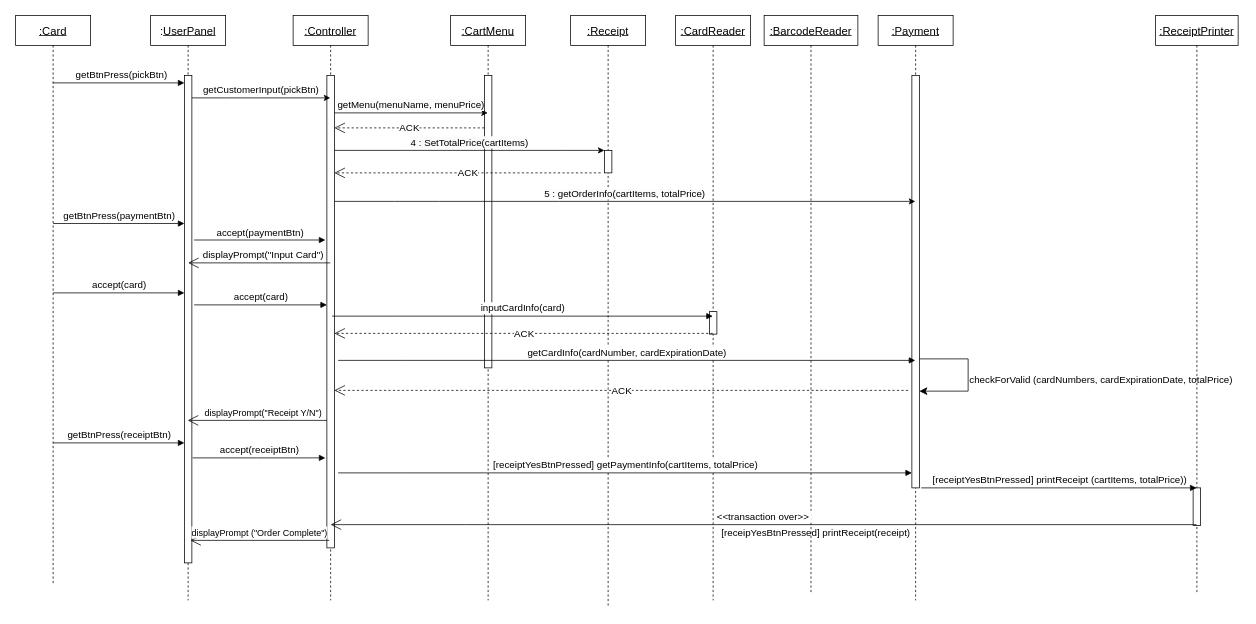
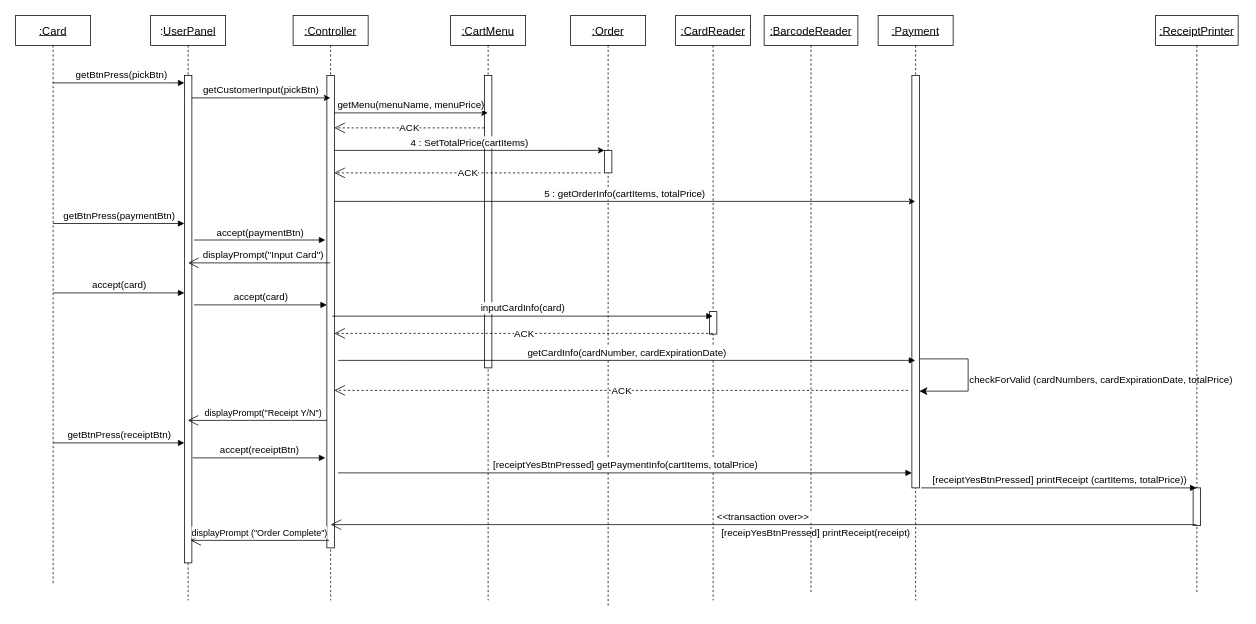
node ":Receipt": label ":Receipt" -> ":Order"
